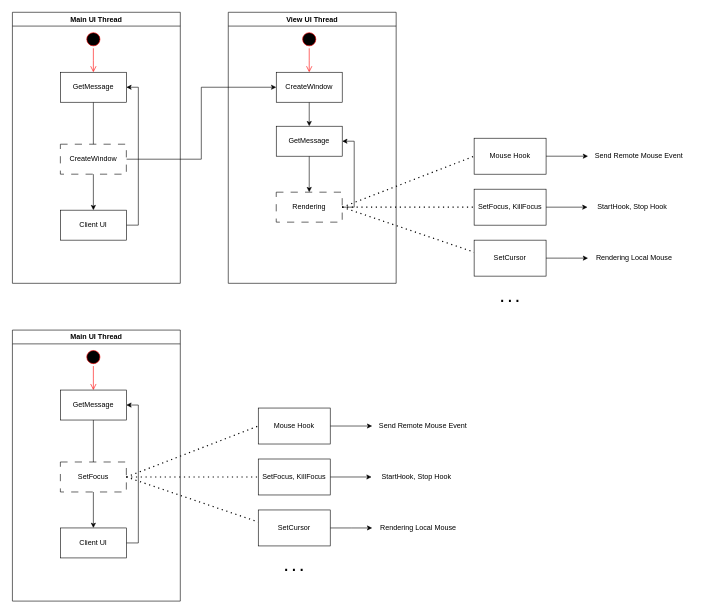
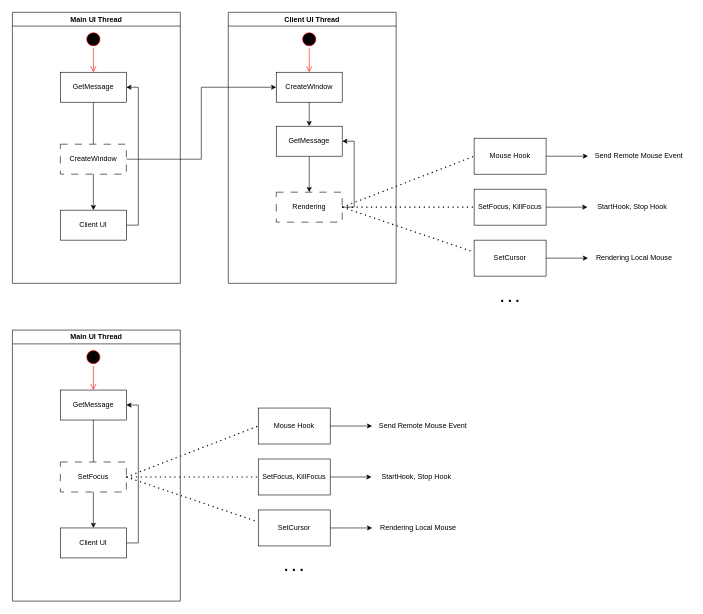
node "View UI Thread": label "View UI Thread" -> "Client UI Thread"
